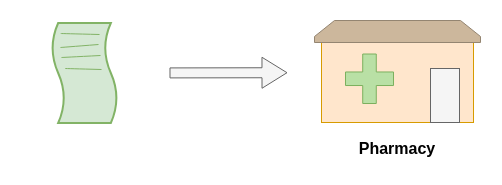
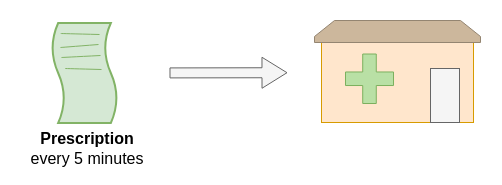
node "Prescription every 5 minutes": added
node "Pharmacy": removed
